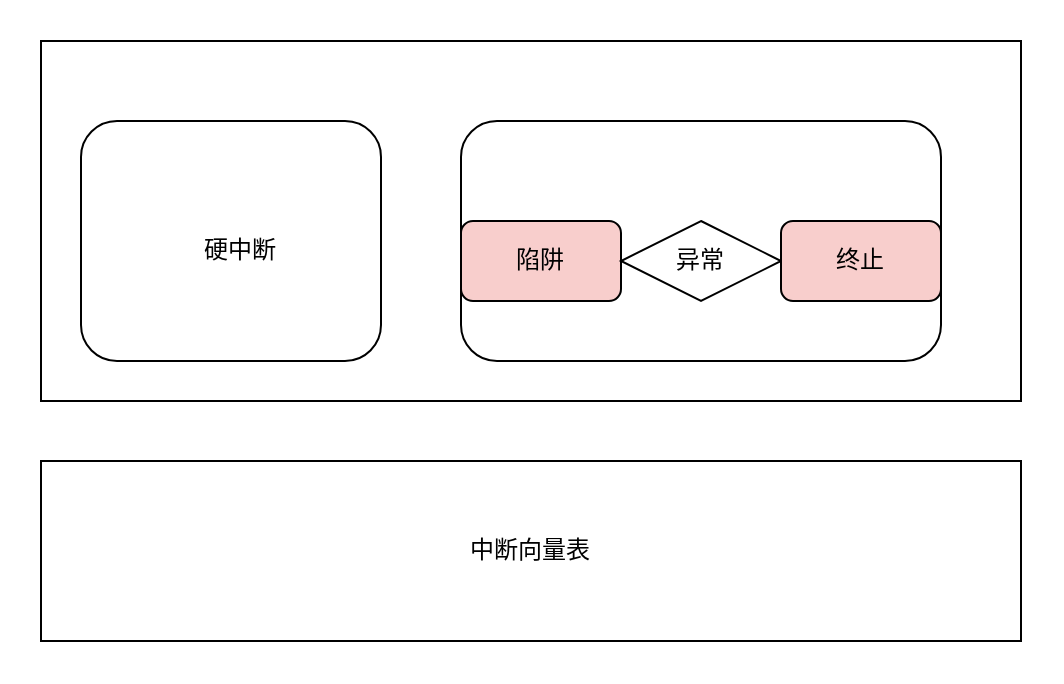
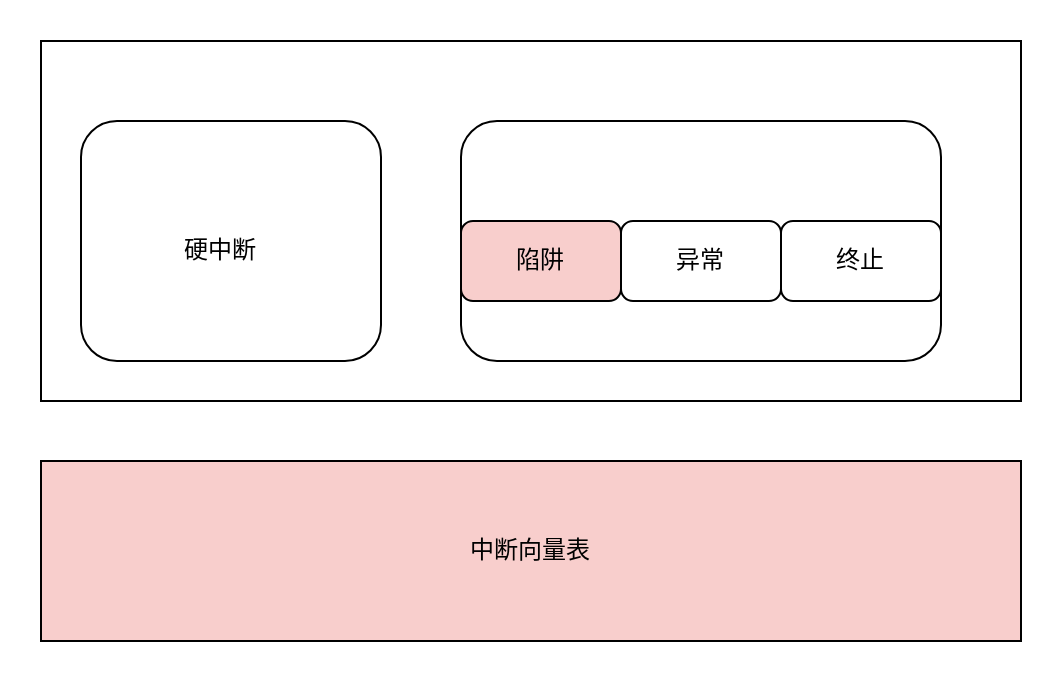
node "硬中断": moved (241, 251) -> (221, 251)
node "异常": shape diamond -> rounded rectangle
node "终止": fillcolor #f8cecc -> #ffffff
node "中断向量表": fillcolor #ffffff -> #f8cecc
